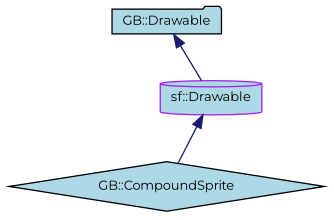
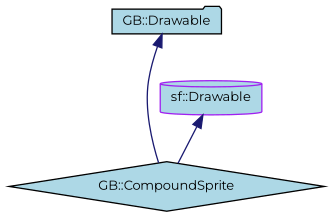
edge "sf::Drawable" -> "GB::Drawable": now "GB::CompoundSprite" -> "GB::Drawable"
